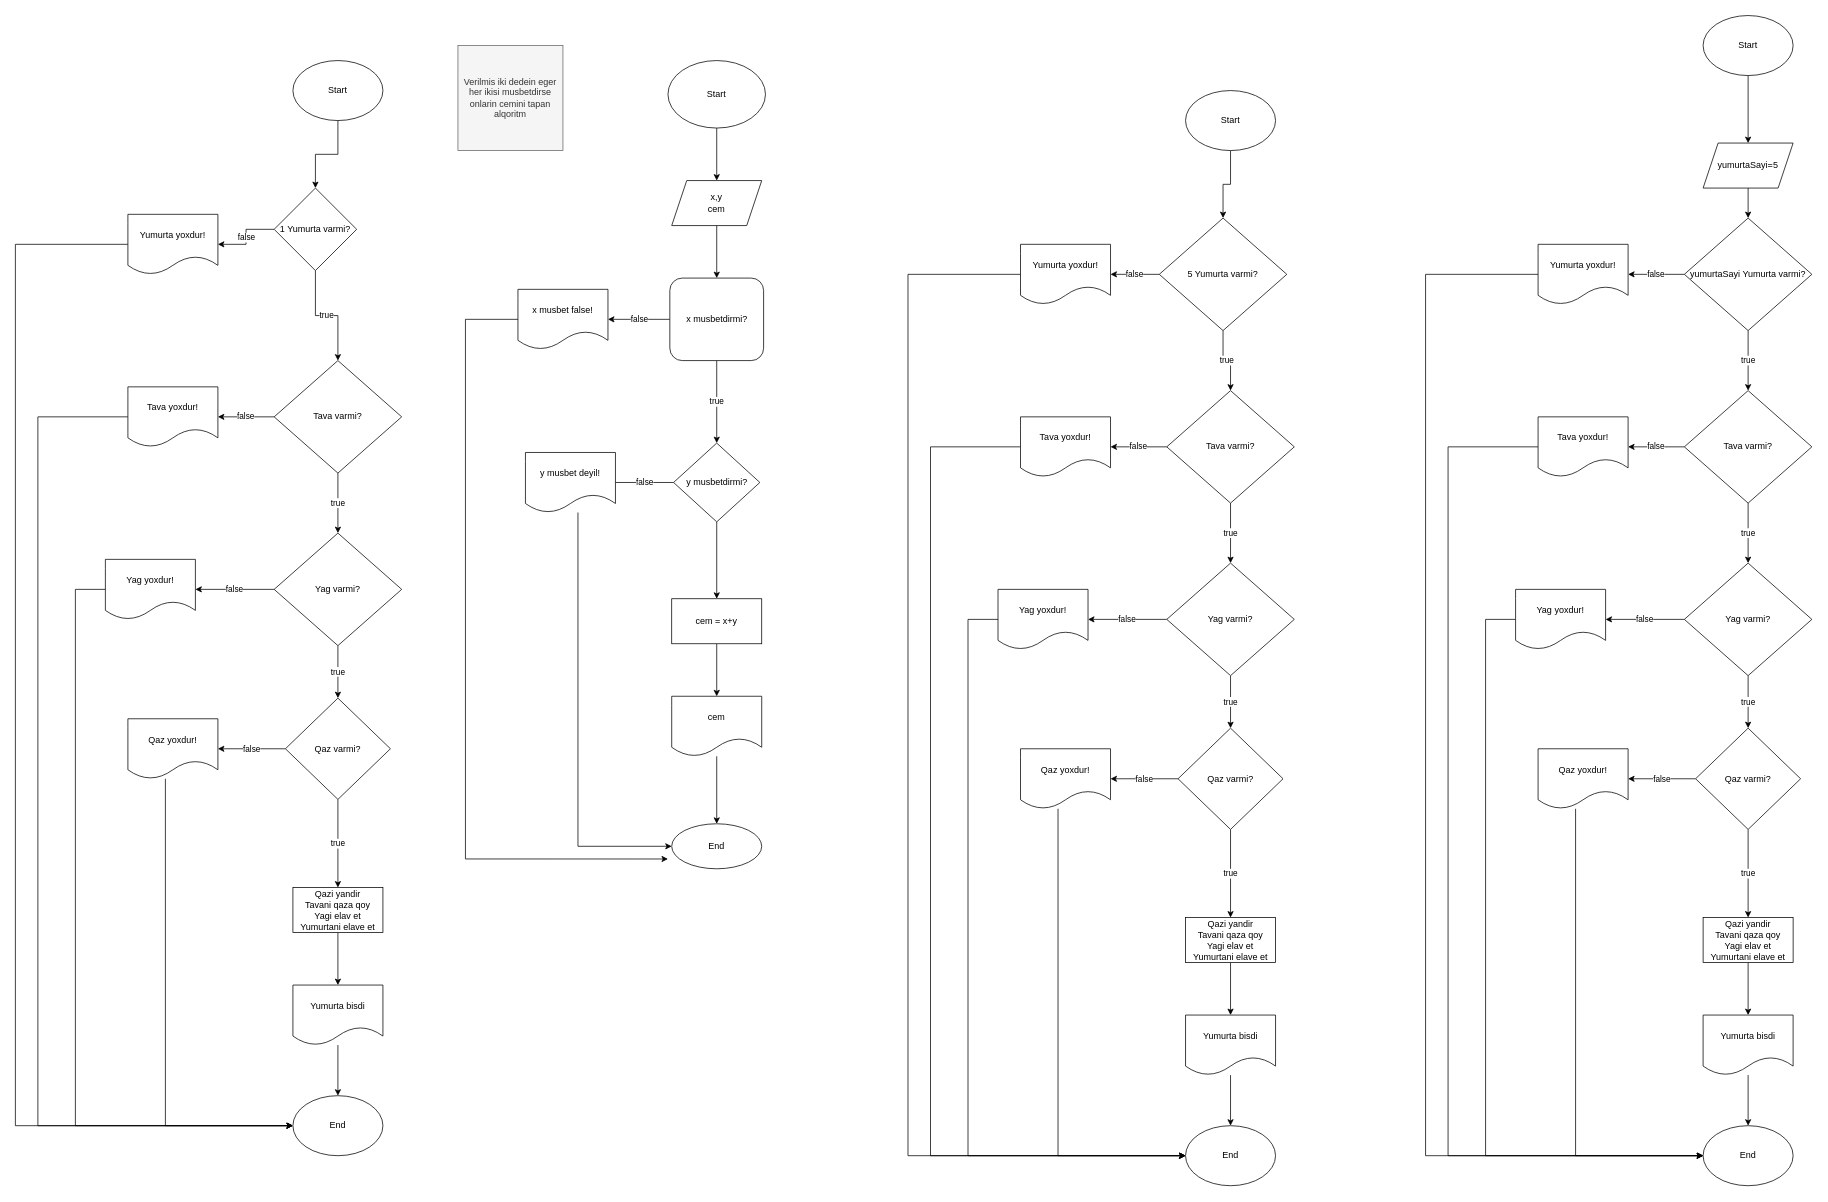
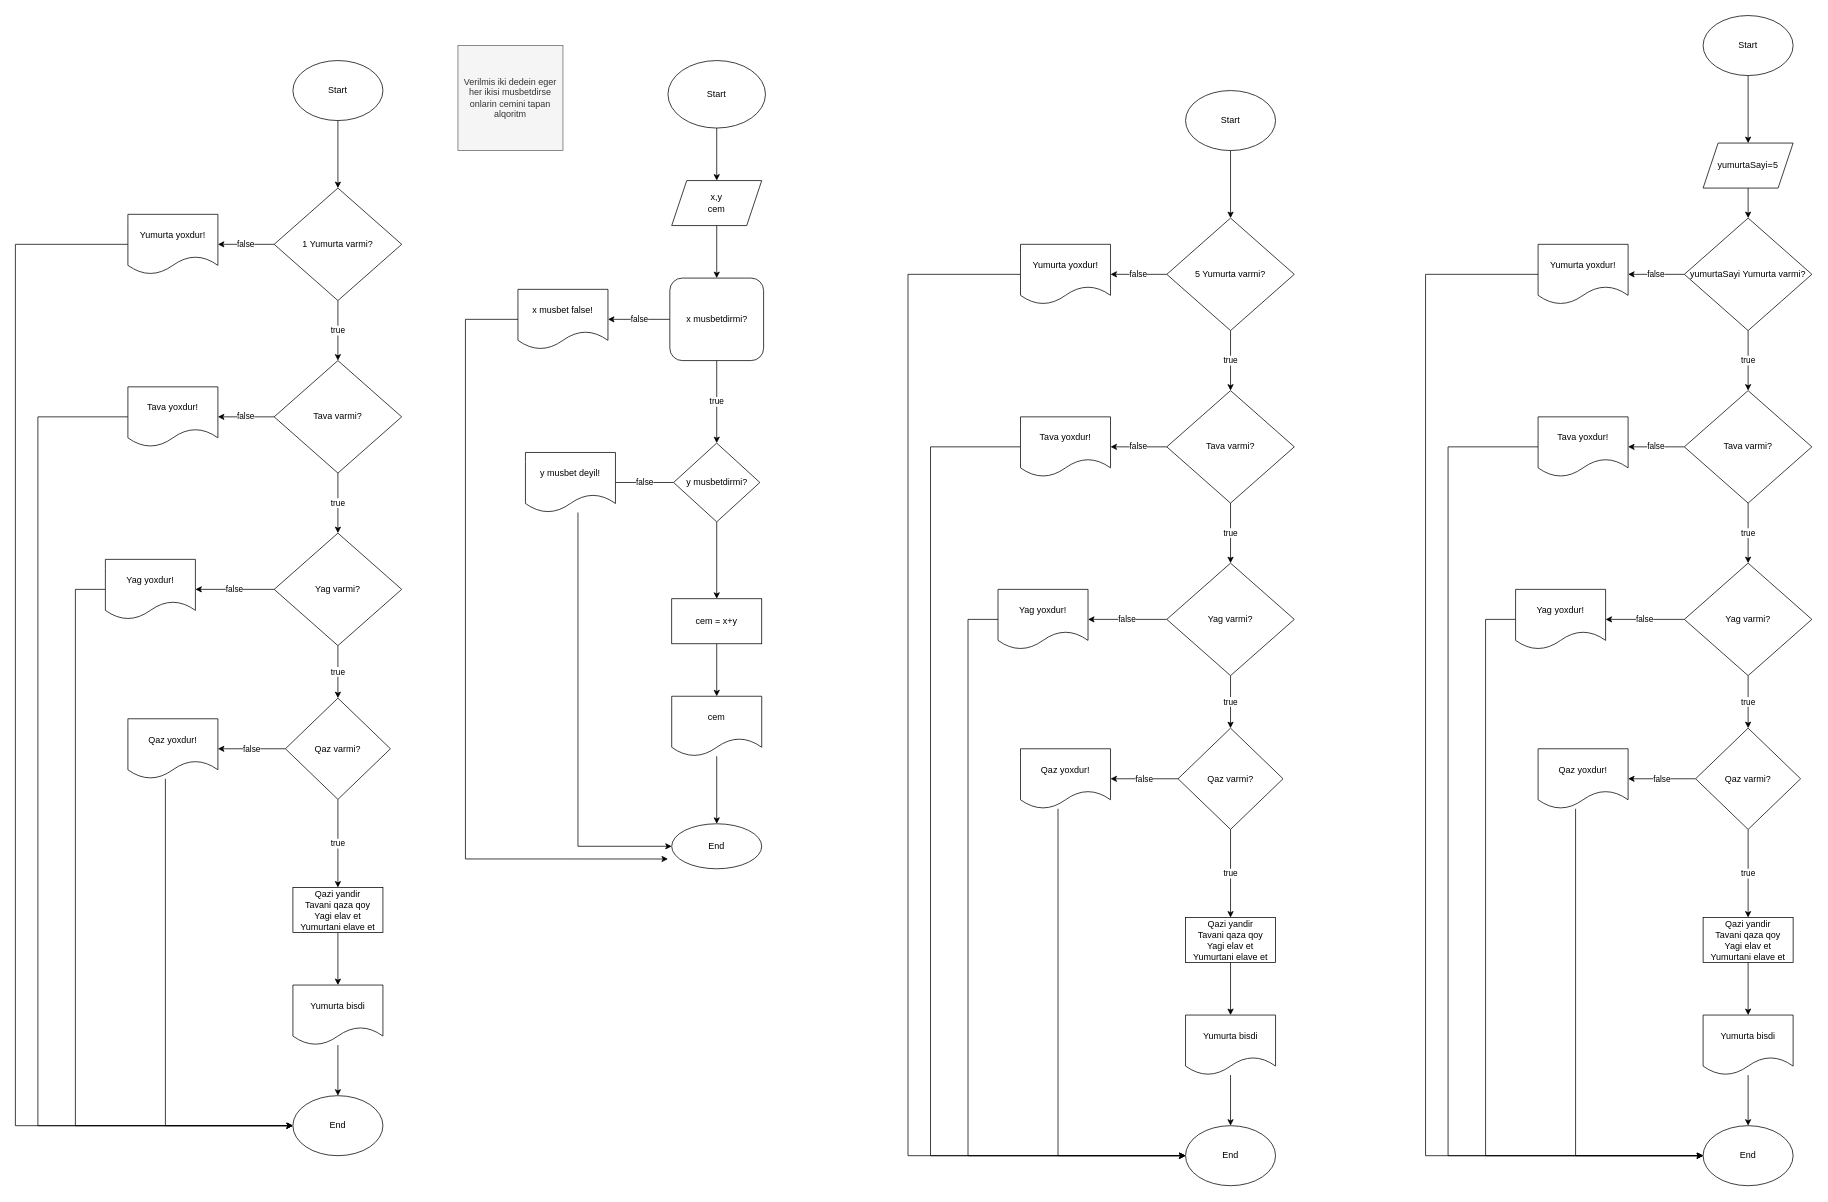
node "1 Yumurta varmi?": size 83x83 -> 128x113
node "5 Yumurta varmi?": moved (1223, 274) -> (1230, 274)
